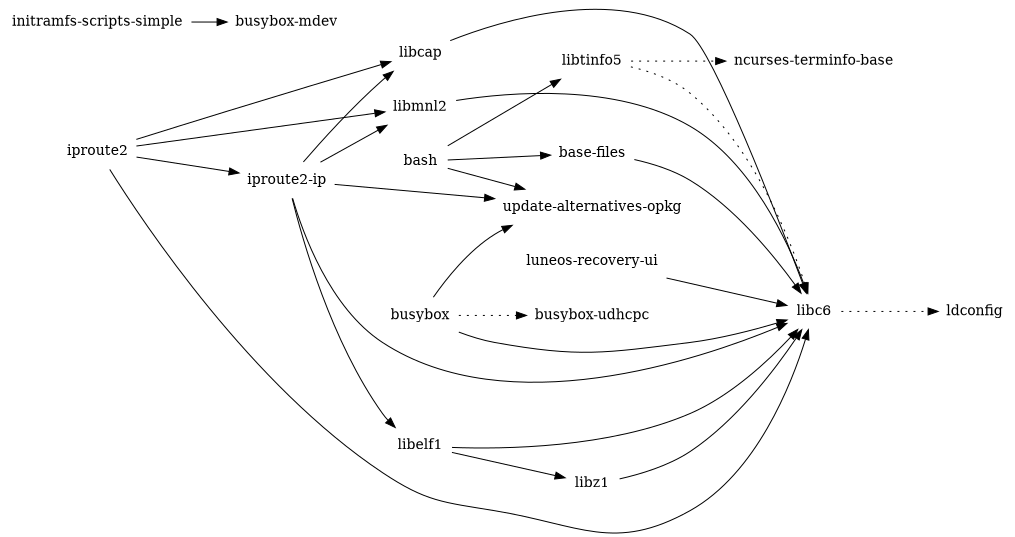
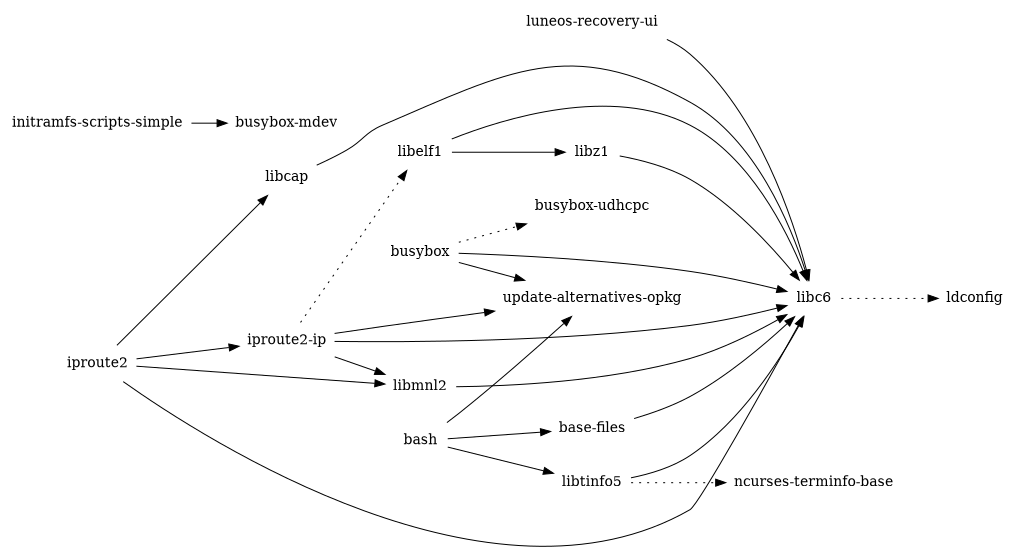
edge "iproute2-ip" -> "libcap": removed
edge "libtinfo5" -> "libc6": style dotted -> solid
edge "iproute2-ip" -> "libelf1": style solid -> dotted
